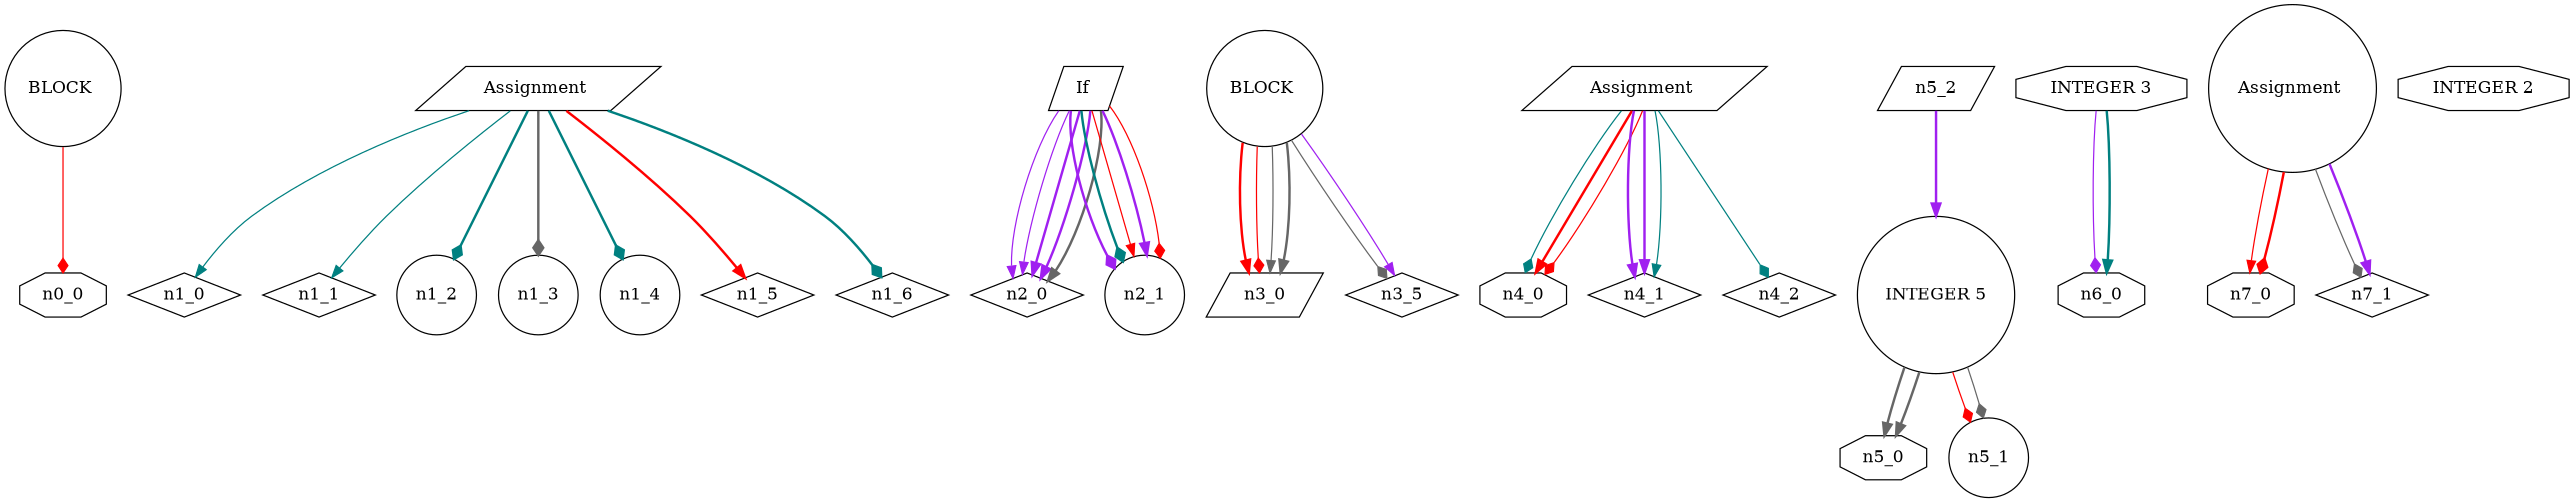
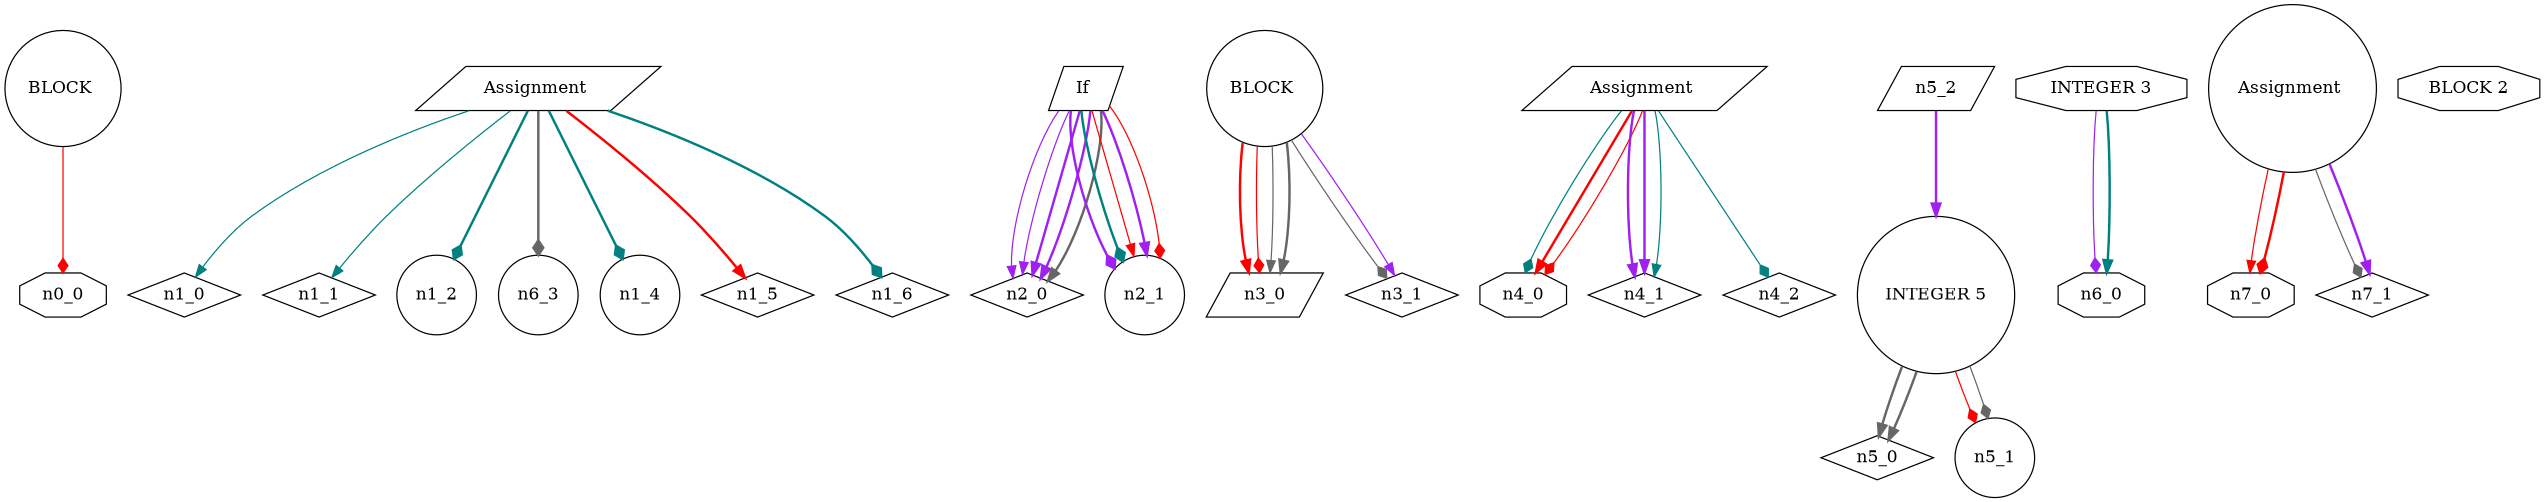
node "INTEGER 2": label "INTEGER 2" -> "BLOCK 2"
node "n1_3": label "n1_3" -> "n6_3"
node "n3_5": label "n3_5" -> "n3_1"
node "n5_0": shape octagon -> diamond
